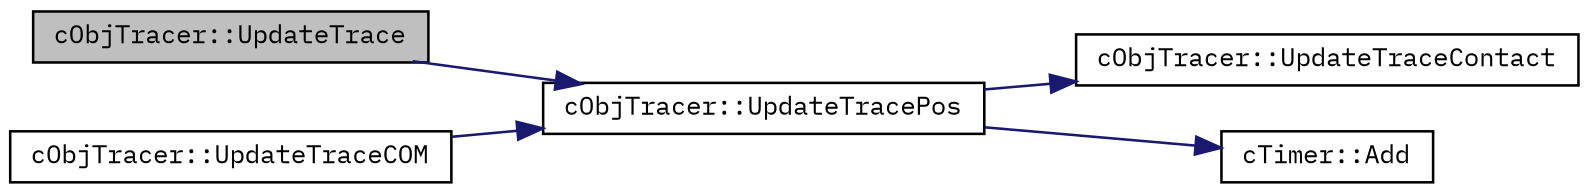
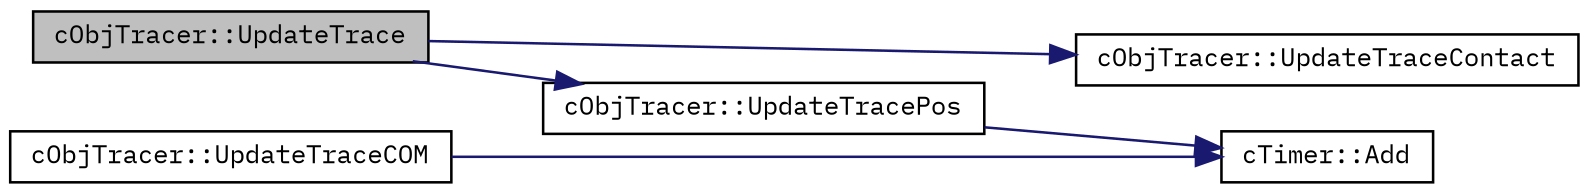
edge "cObjTracer::UpdateTracePos" -> "cObjTracer::UpdateTraceContact": now "cObjTracer::UpdateTrace" -> "cObjTracer::UpdateTraceContact"
edge "cObjTracer::UpdateTraceCOM" -> "cObjTracer::UpdateTracePos": now "cObjTracer::UpdateTraceCOM" -> "cTimer::Add"
